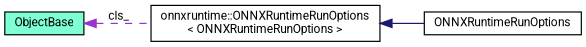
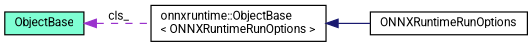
node "onnxruntime::ONNXRuntimeRunOptions < ONNXRuntimeRunOptions >": label "onnxruntime::ONNXRuntimeRunOptions < ONNXRuntimeRunOptions >" -> "onnxruntime::ObjectBase < ONNXRuntimeRunOptions >"
